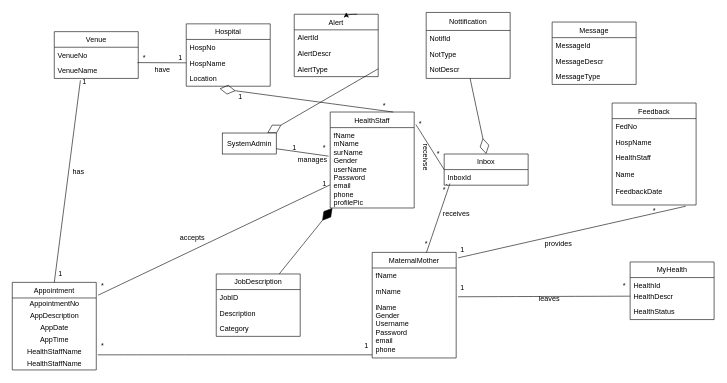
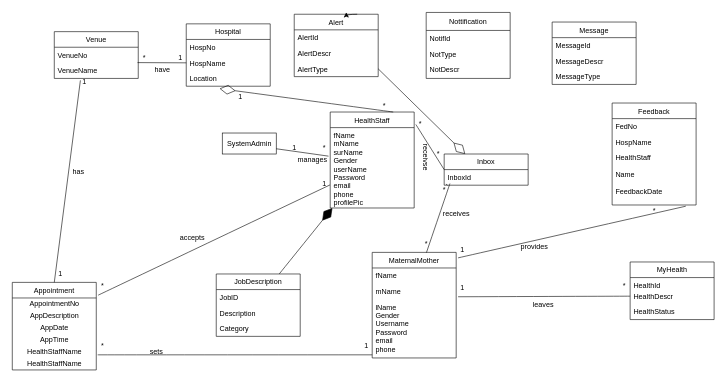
edge "AlertType" -> "SystemAdmin": now "AlertType" -> "Inbox"
edge "NotDescr" -> "Inbox": removed
node "provides": moved (558, 244) -> (534, 247)
node "leaves": moved (549, 299) -> (543, 305)
node "sets": added
